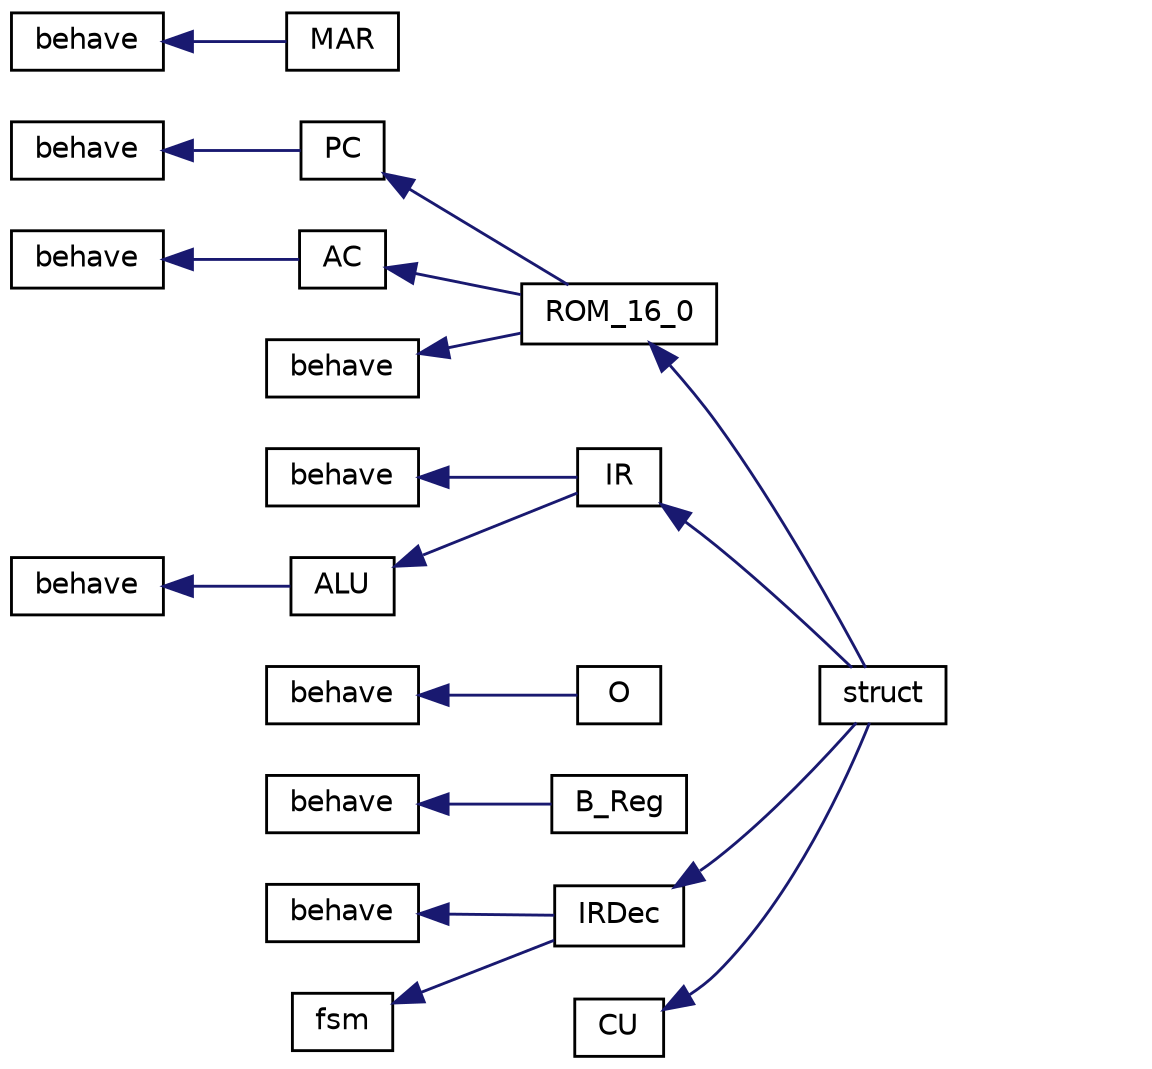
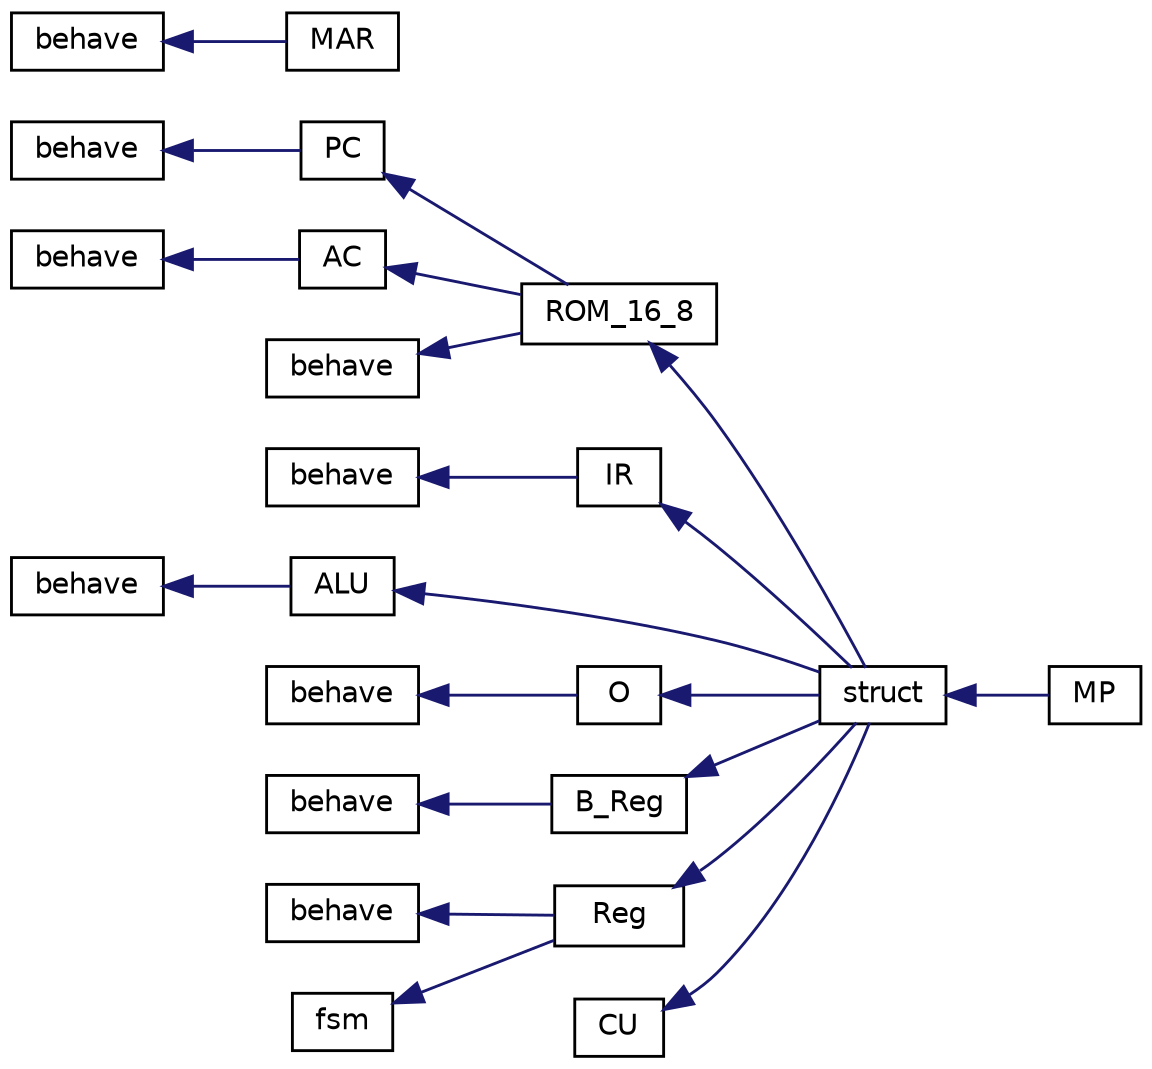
node "ROM_16_0": label "ROM_16_0" -> "ROM_16_8"
edge "IR" -> "ALU": now "struct" -> "ALU"
edge "struct" -> "O": added
node "MP": added
edge "struct" -> "B_Reg": added
node "IRDec": label "IRDec" -> "Reg"
